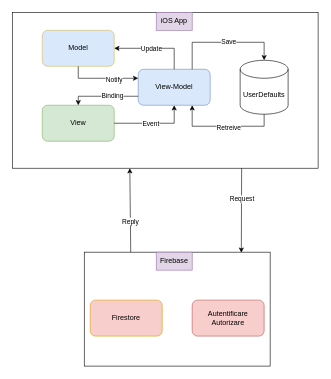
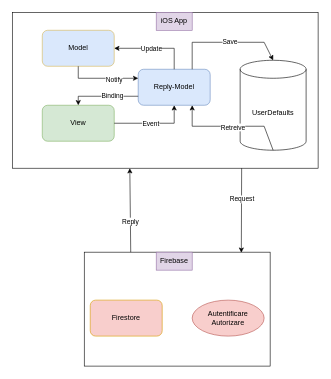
node "View-Model": label "View-Model" -> "Reply-Model"
node "UserDefaults": size 48x54 -> 66x90
node "Autentificare Autorizare": shape rounded rectangle -> ellipse
